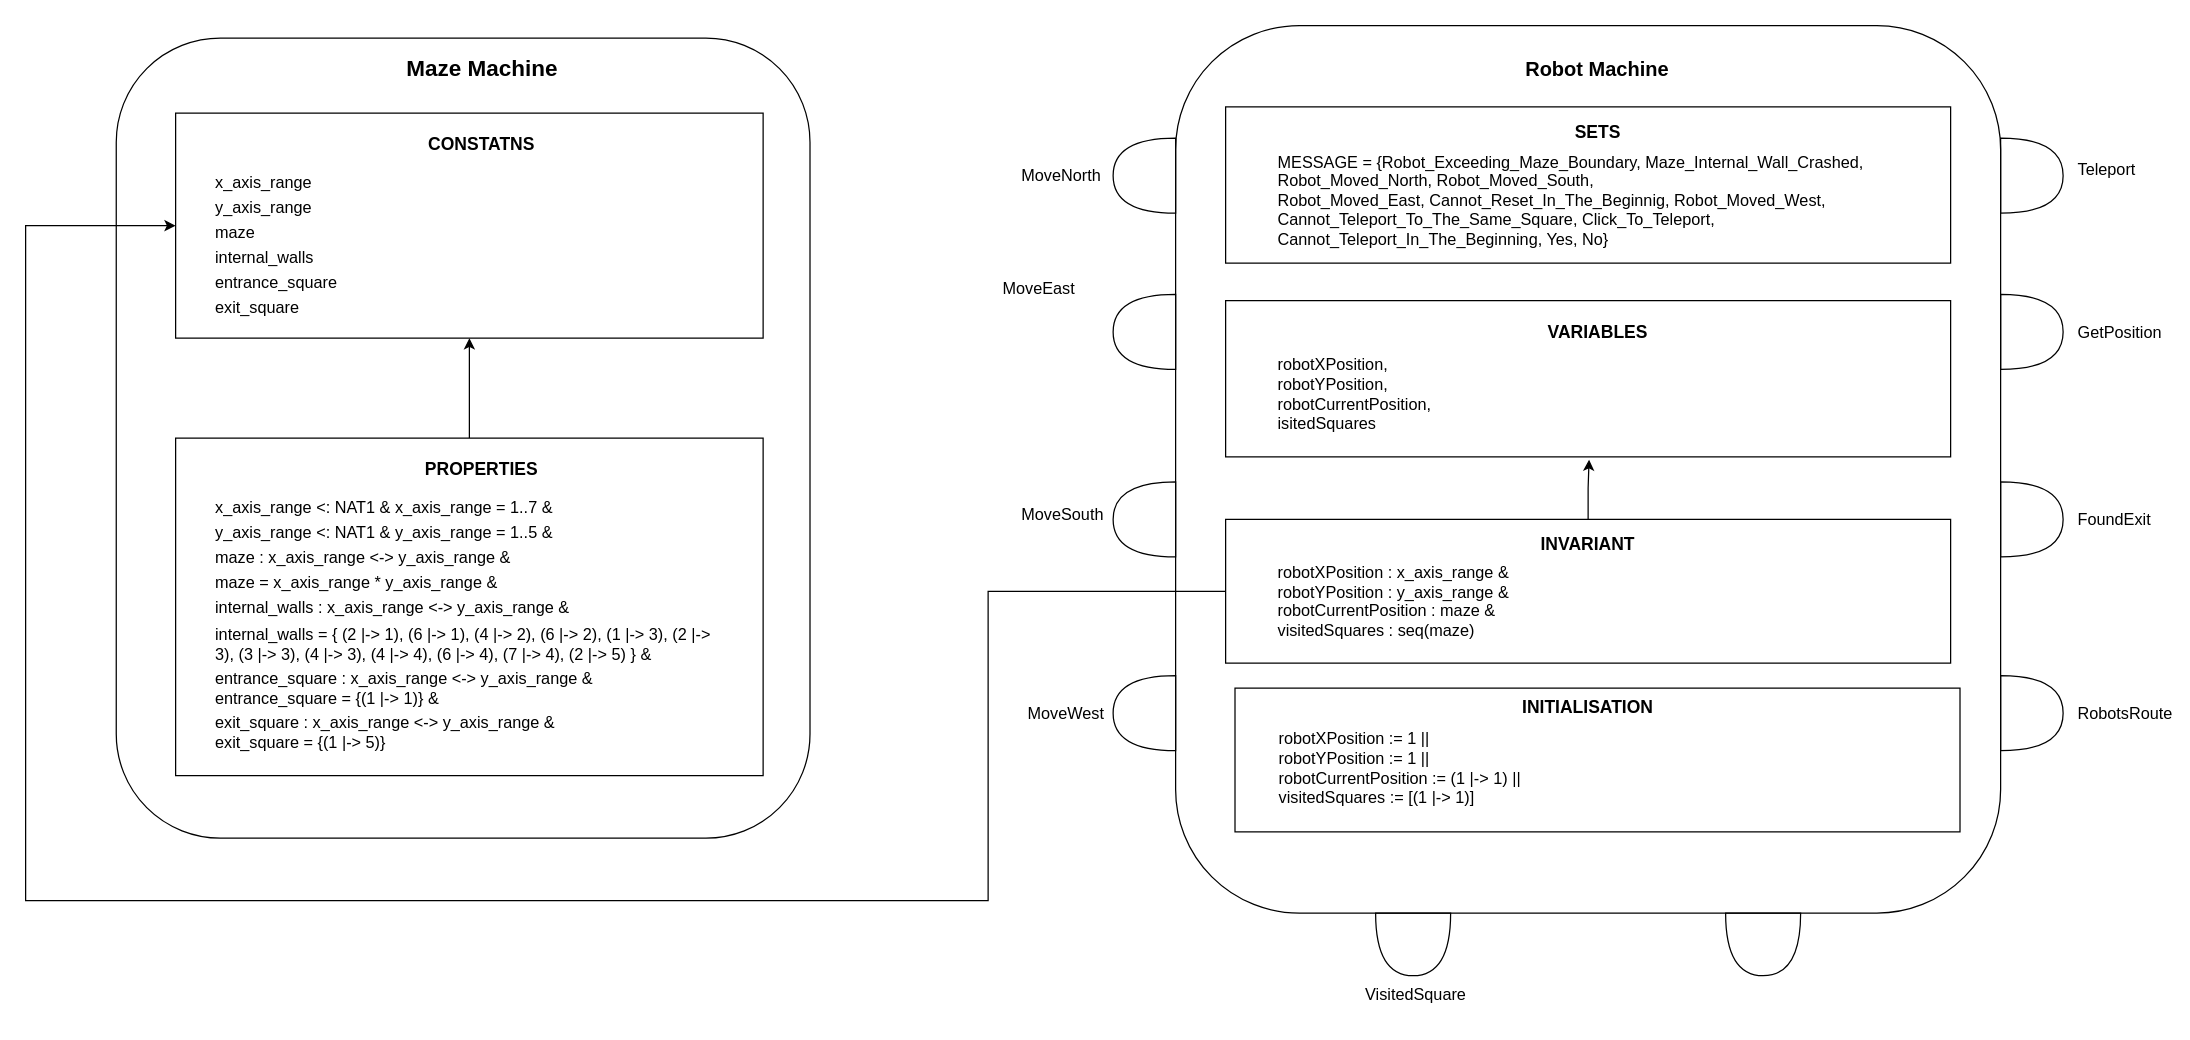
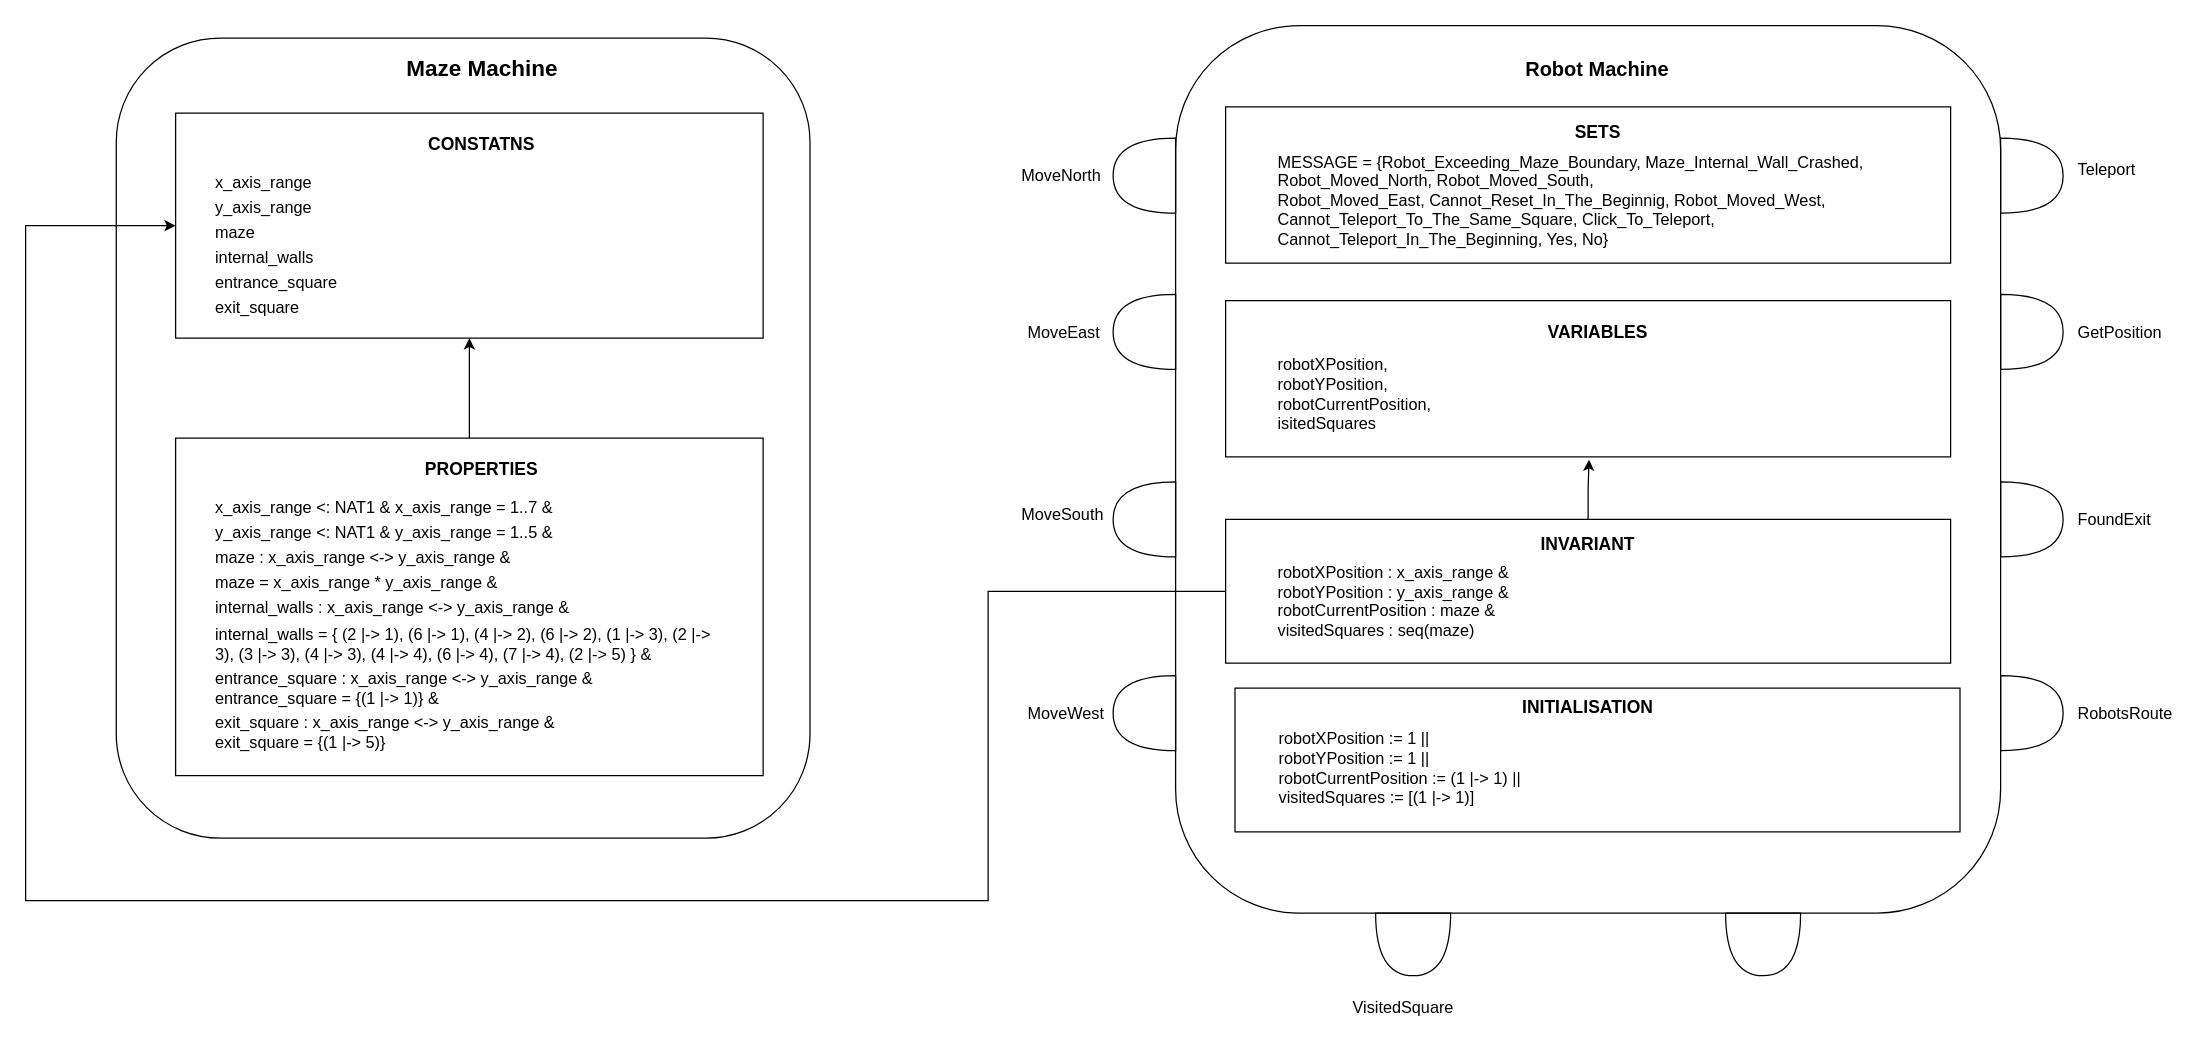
node "MoveEast": moved (1044, 288) -> (1069, 332)
node "VisitedSquare": moved (1426, 994) -> (1413, 1007)
